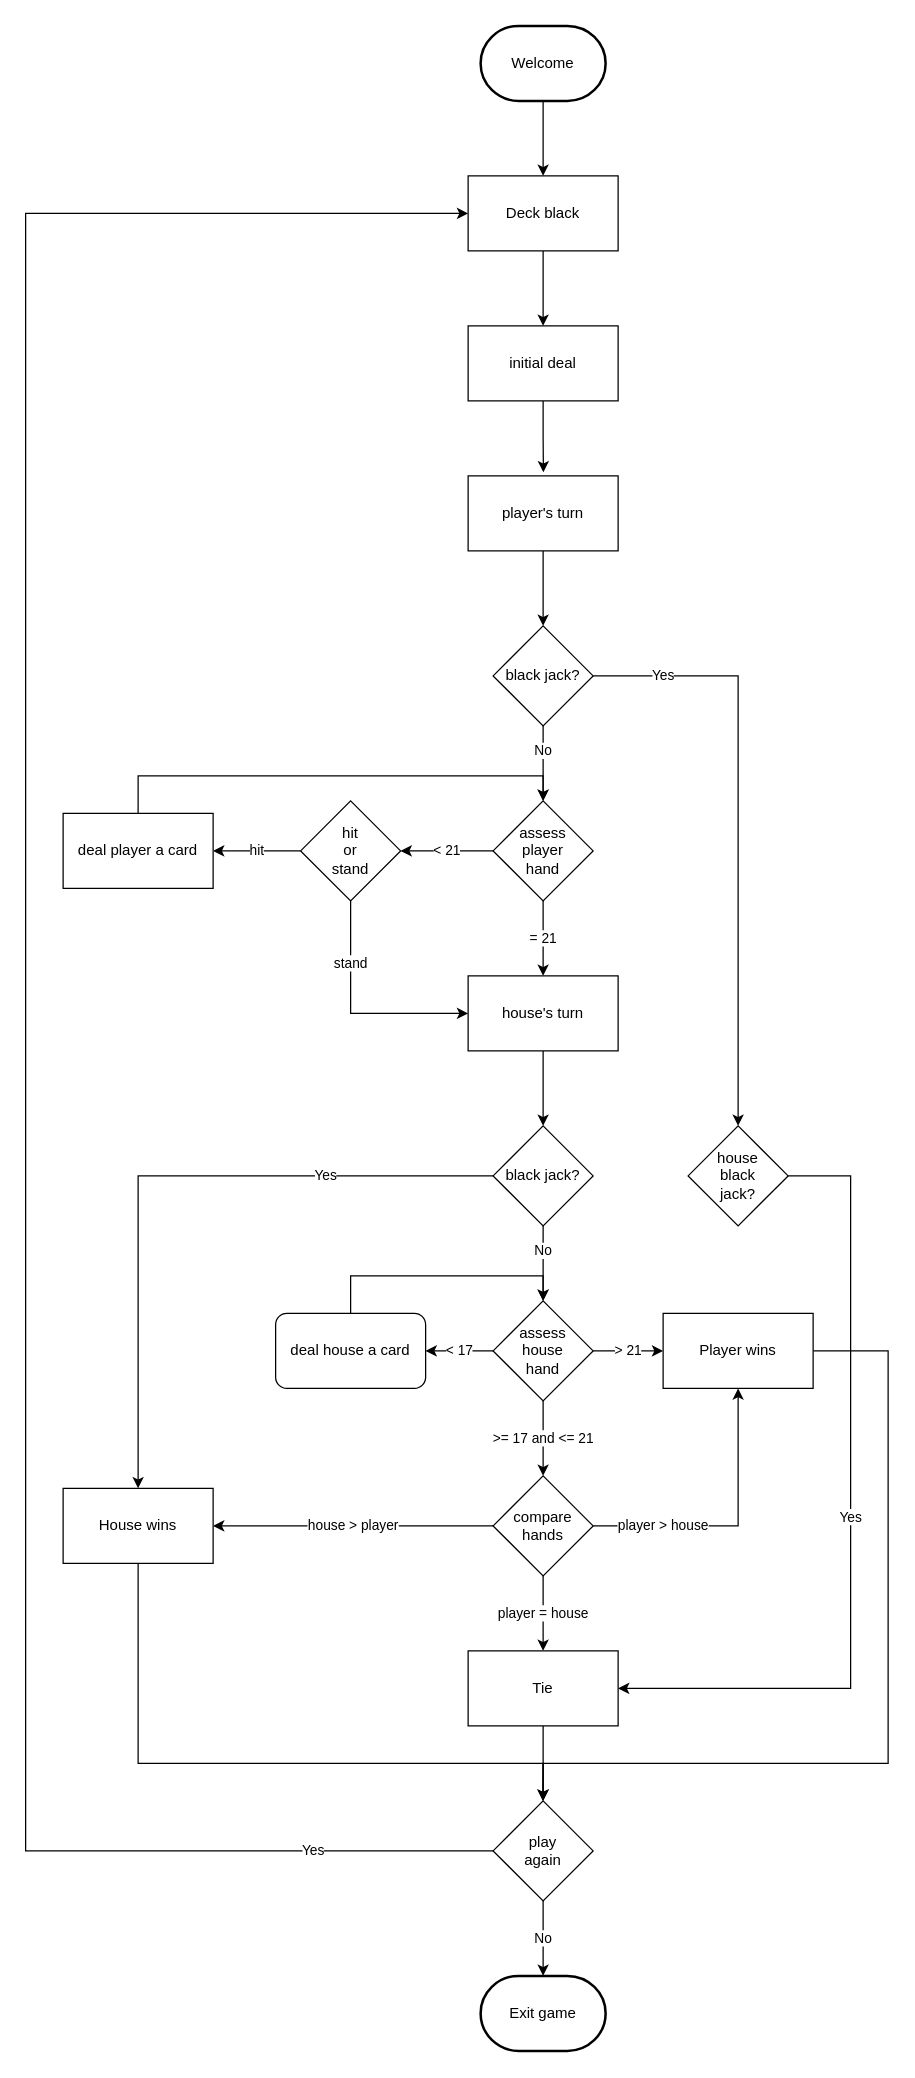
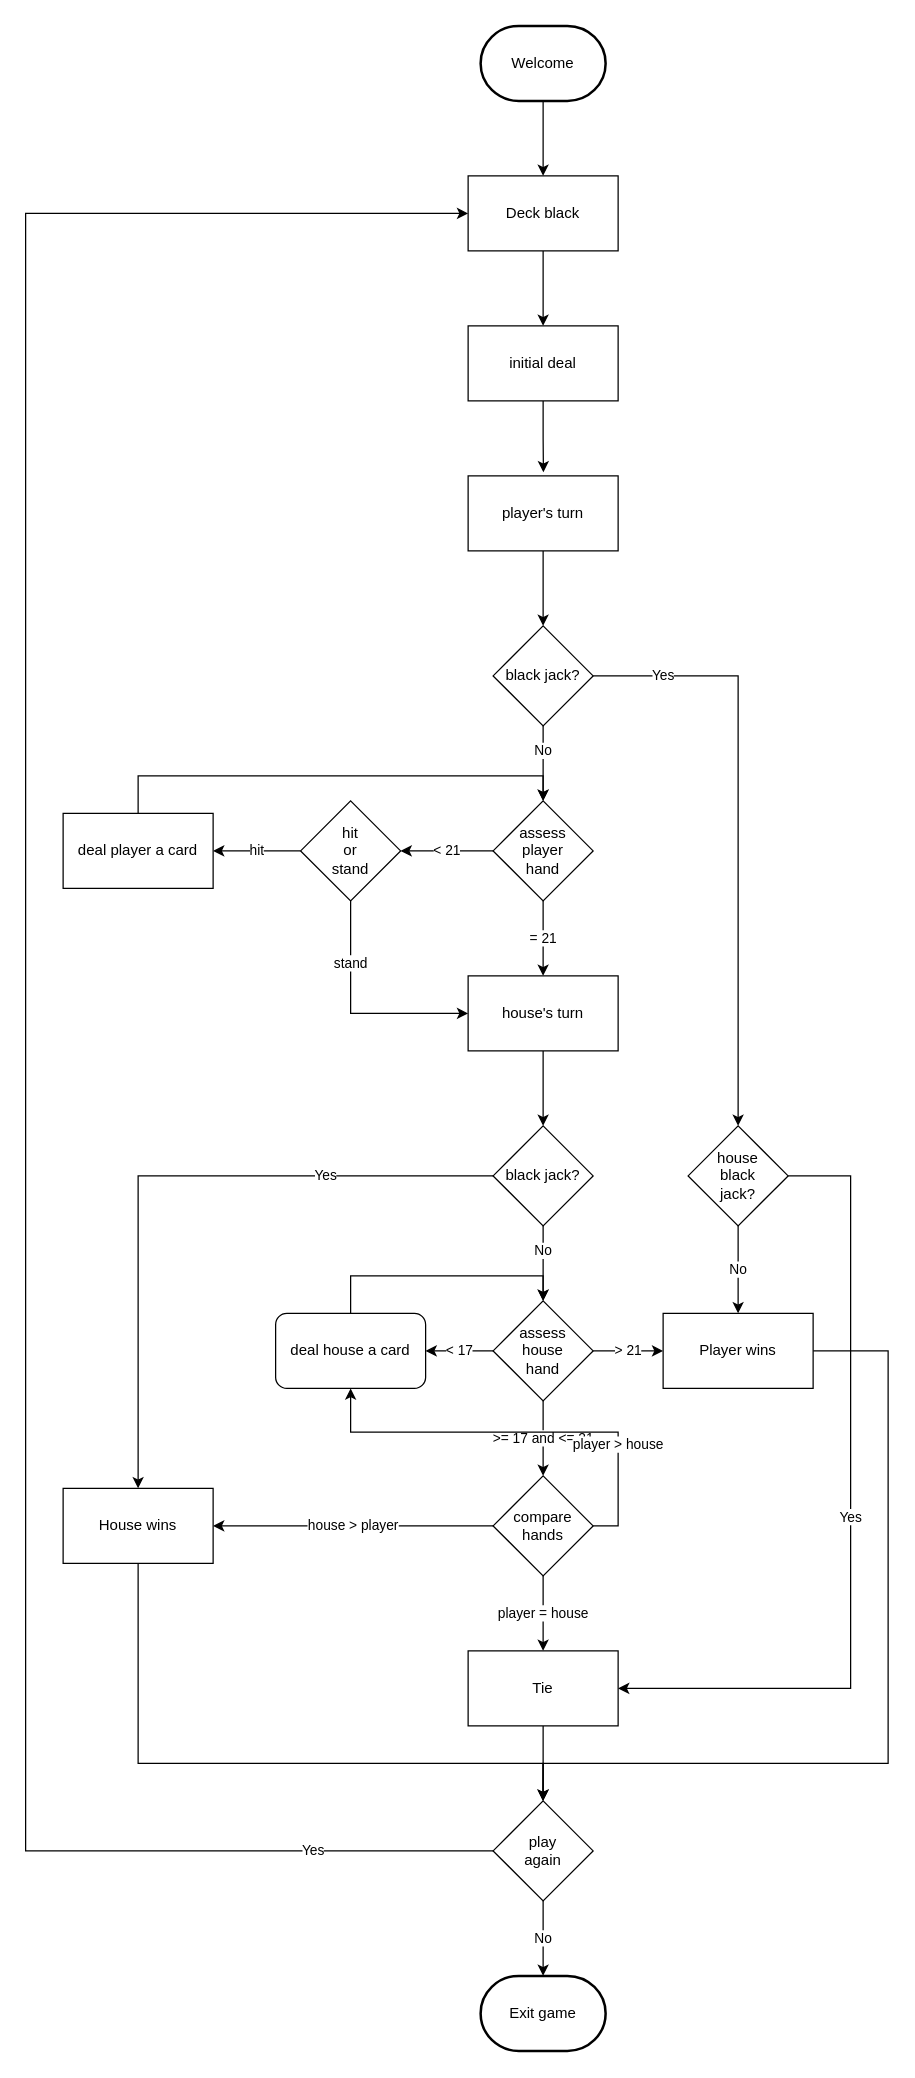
edge "house black jack?" -> "Player wins": added, label "No"
edge "compare hands" -> "Player wins": now "compare hands" -> "deal house a card"
